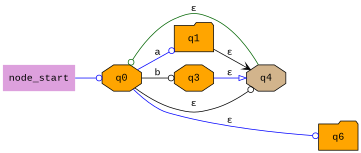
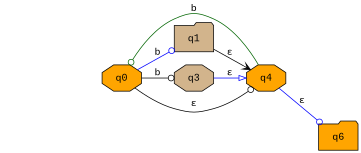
edge "q4" -> "q0": label "ε" -> "b"
node "q1": fillcolor orange -> tan
edge "q0" -> "q1": label "a" -> "b"
node "node_start": removed
node "q3": fillcolor orange -> tan
node "q4": fillcolor tan -> orange
edge "q0" -> "q6": now "q4" -> "q6"
